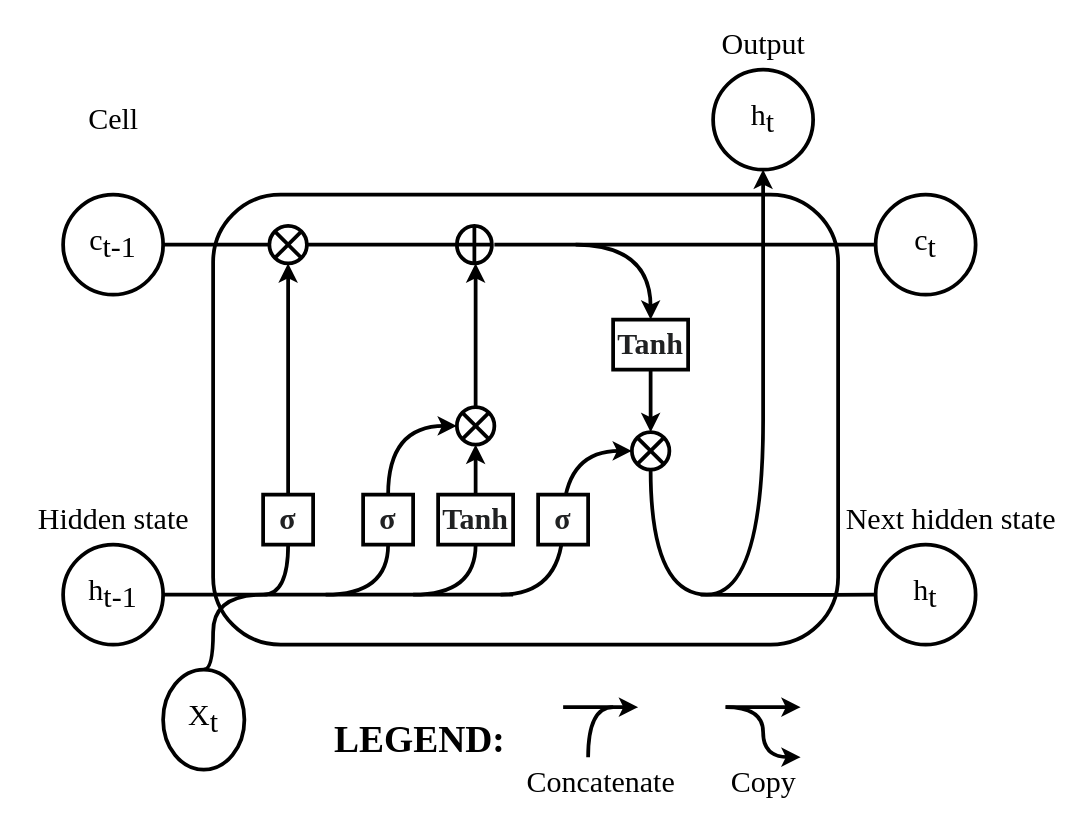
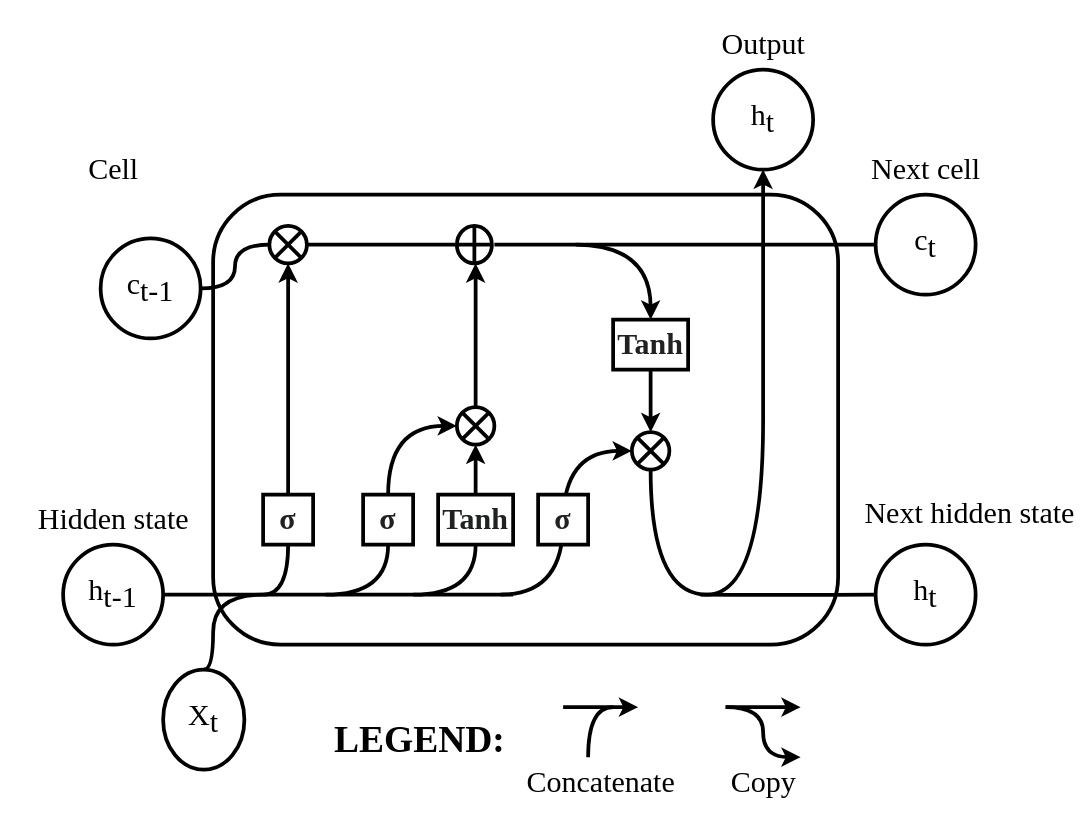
node "Cell": moved (113, 119) -> (113, 169)
node "Next cell": added
node "ct-1": moved (113, 244) -> (151, 288)
node "Next hidden state": moved (951, 519) -> (969, 513)
